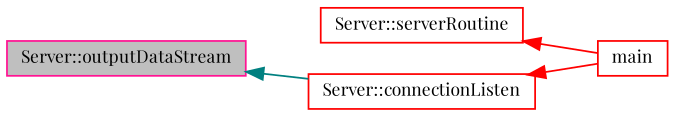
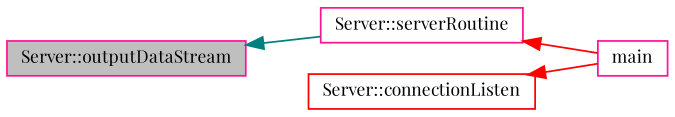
node "Server::serverRoutine": color red -> deeppink
node "main": color red -> deeppink
edge "Server::connectionListen" -> "Server::outputDataStream": now "Server::serverRoutine" -> "Server::outputDataStream"
